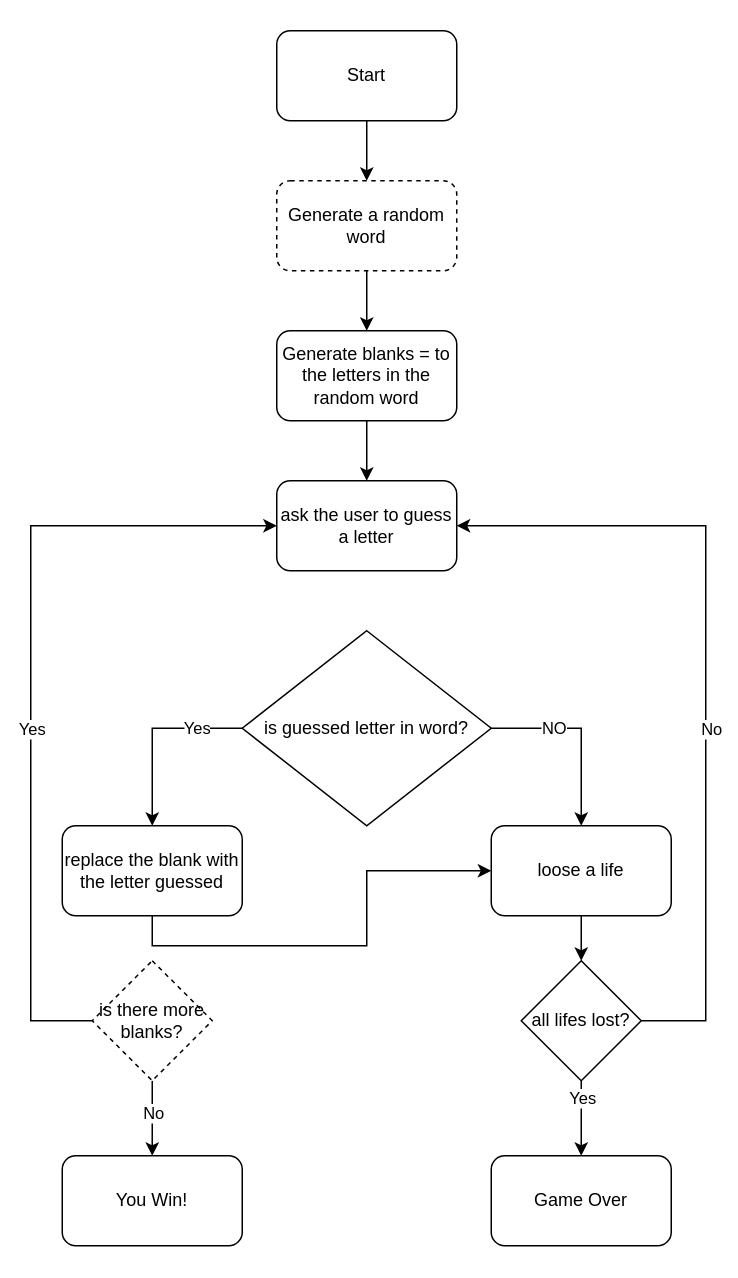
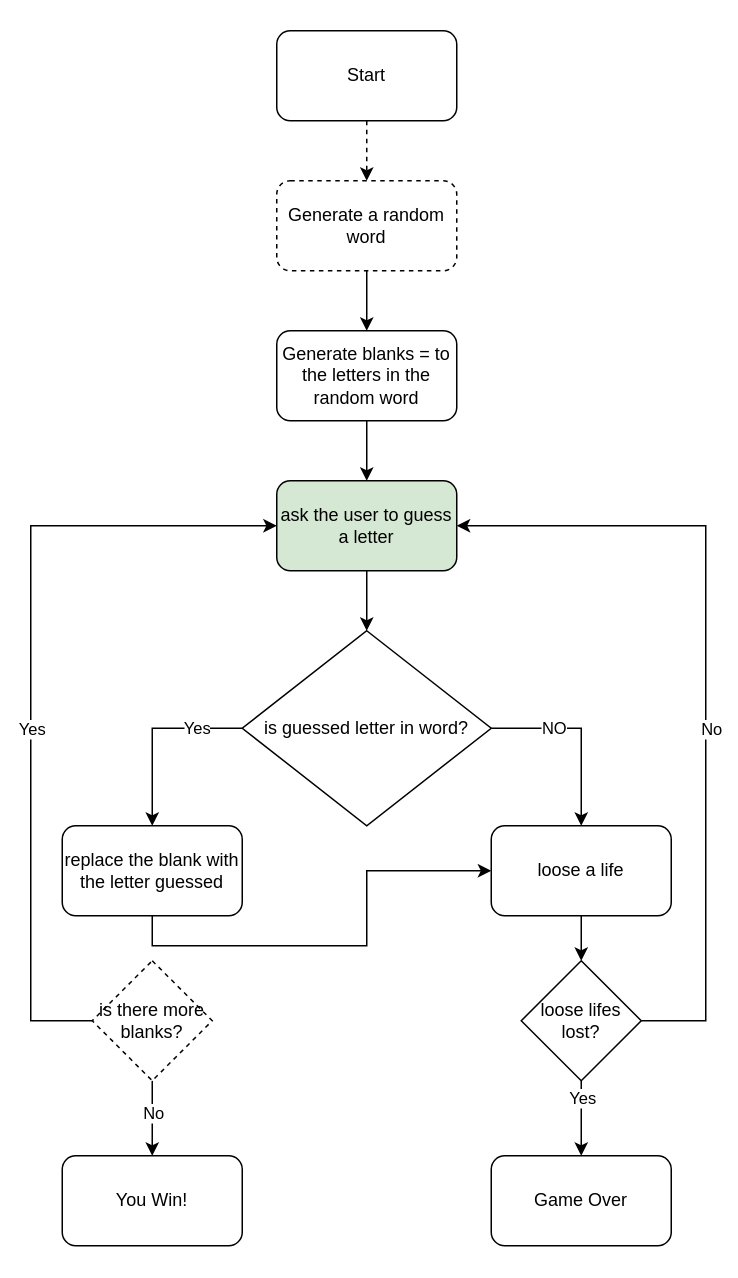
edge "Start" -> "Generate a random word": style solid -> dashed
node "ask the user to guess a letter": fillcolor #ffffff -> #d5e8d4
edge "ask the user to guess a letter" -> "is guessed letter in word?": added
node "all lifes lost?": label "all lifes lost?" -> "loose lifes lost?"
